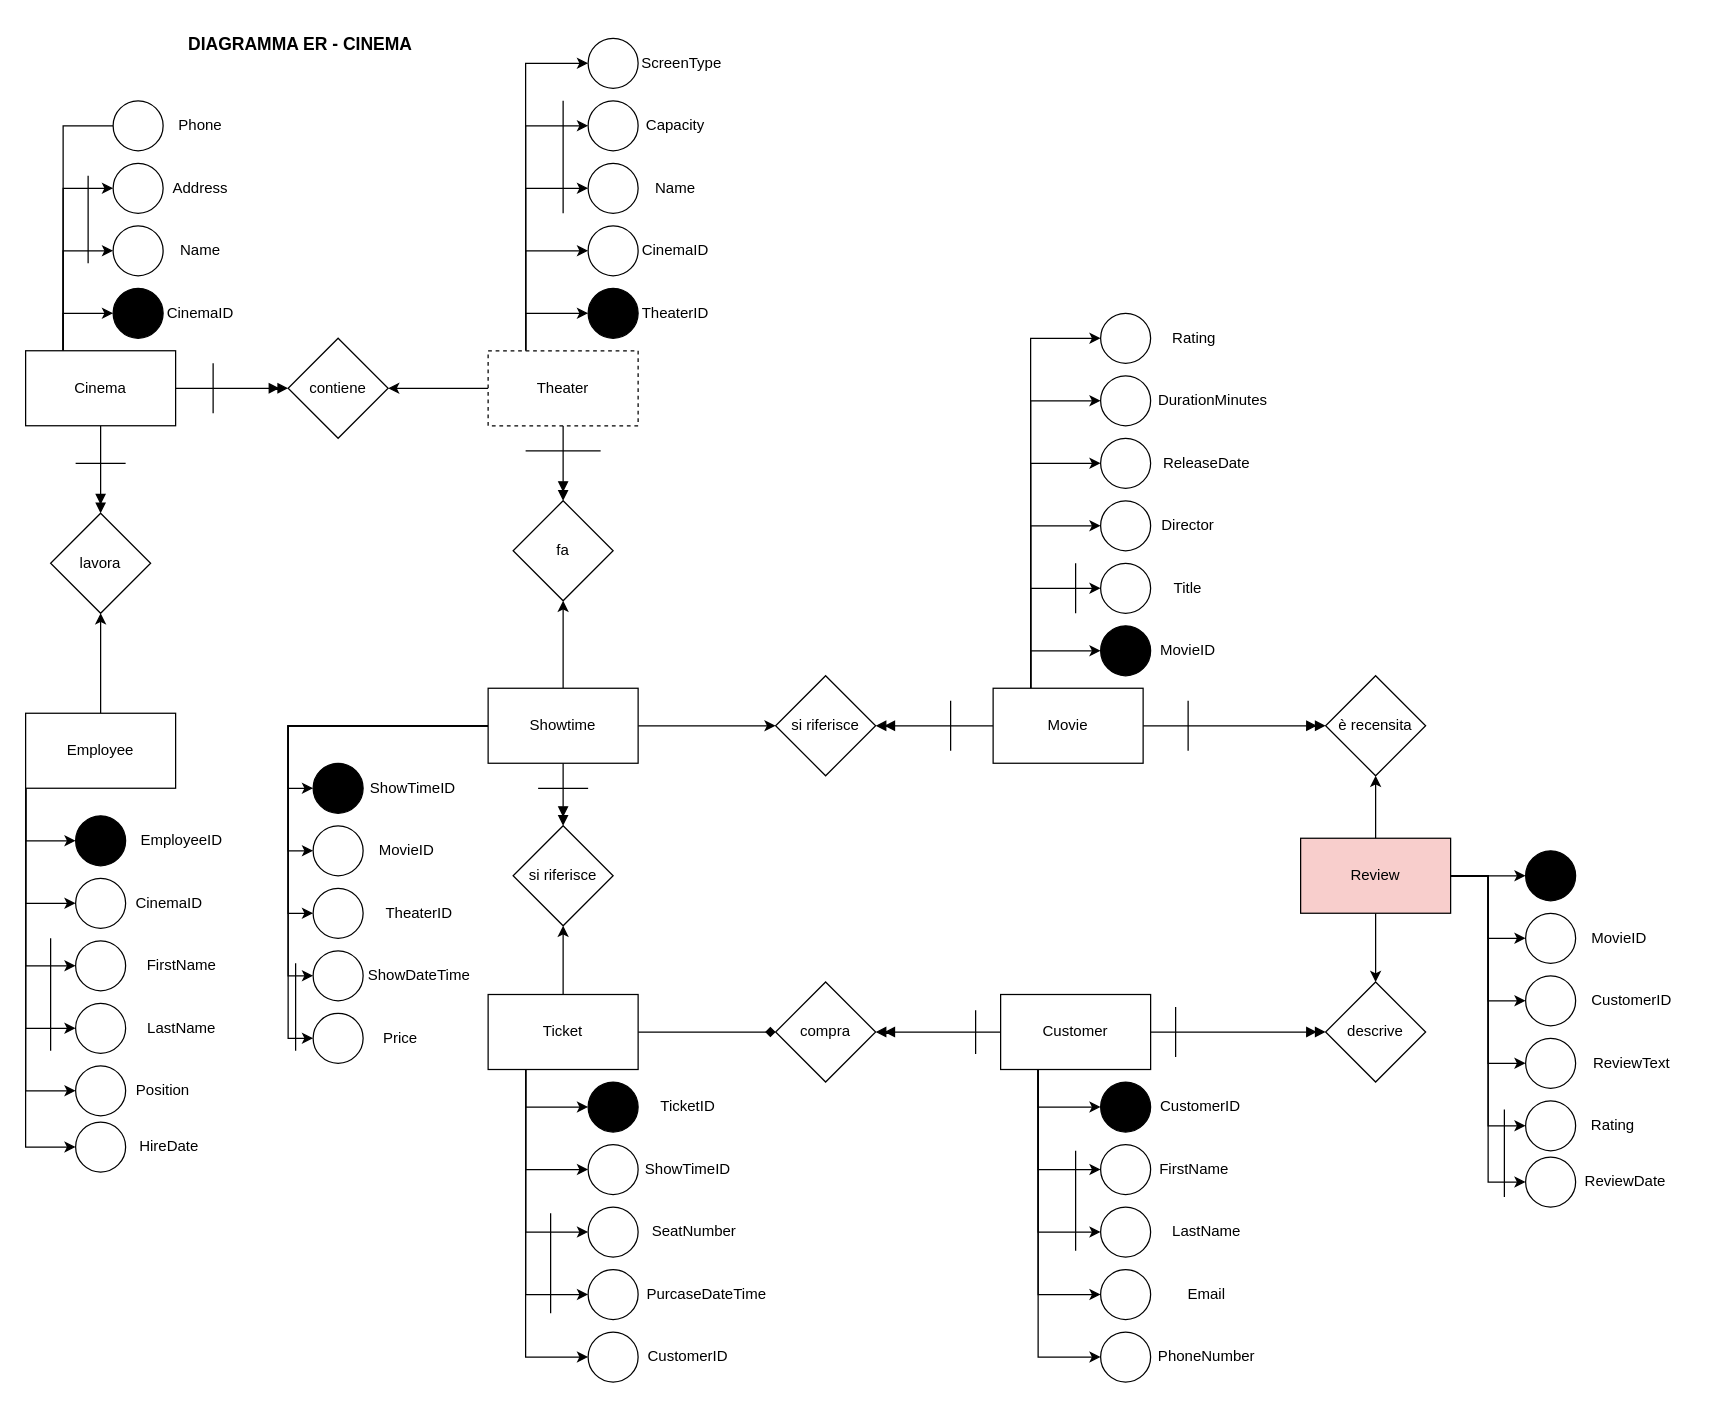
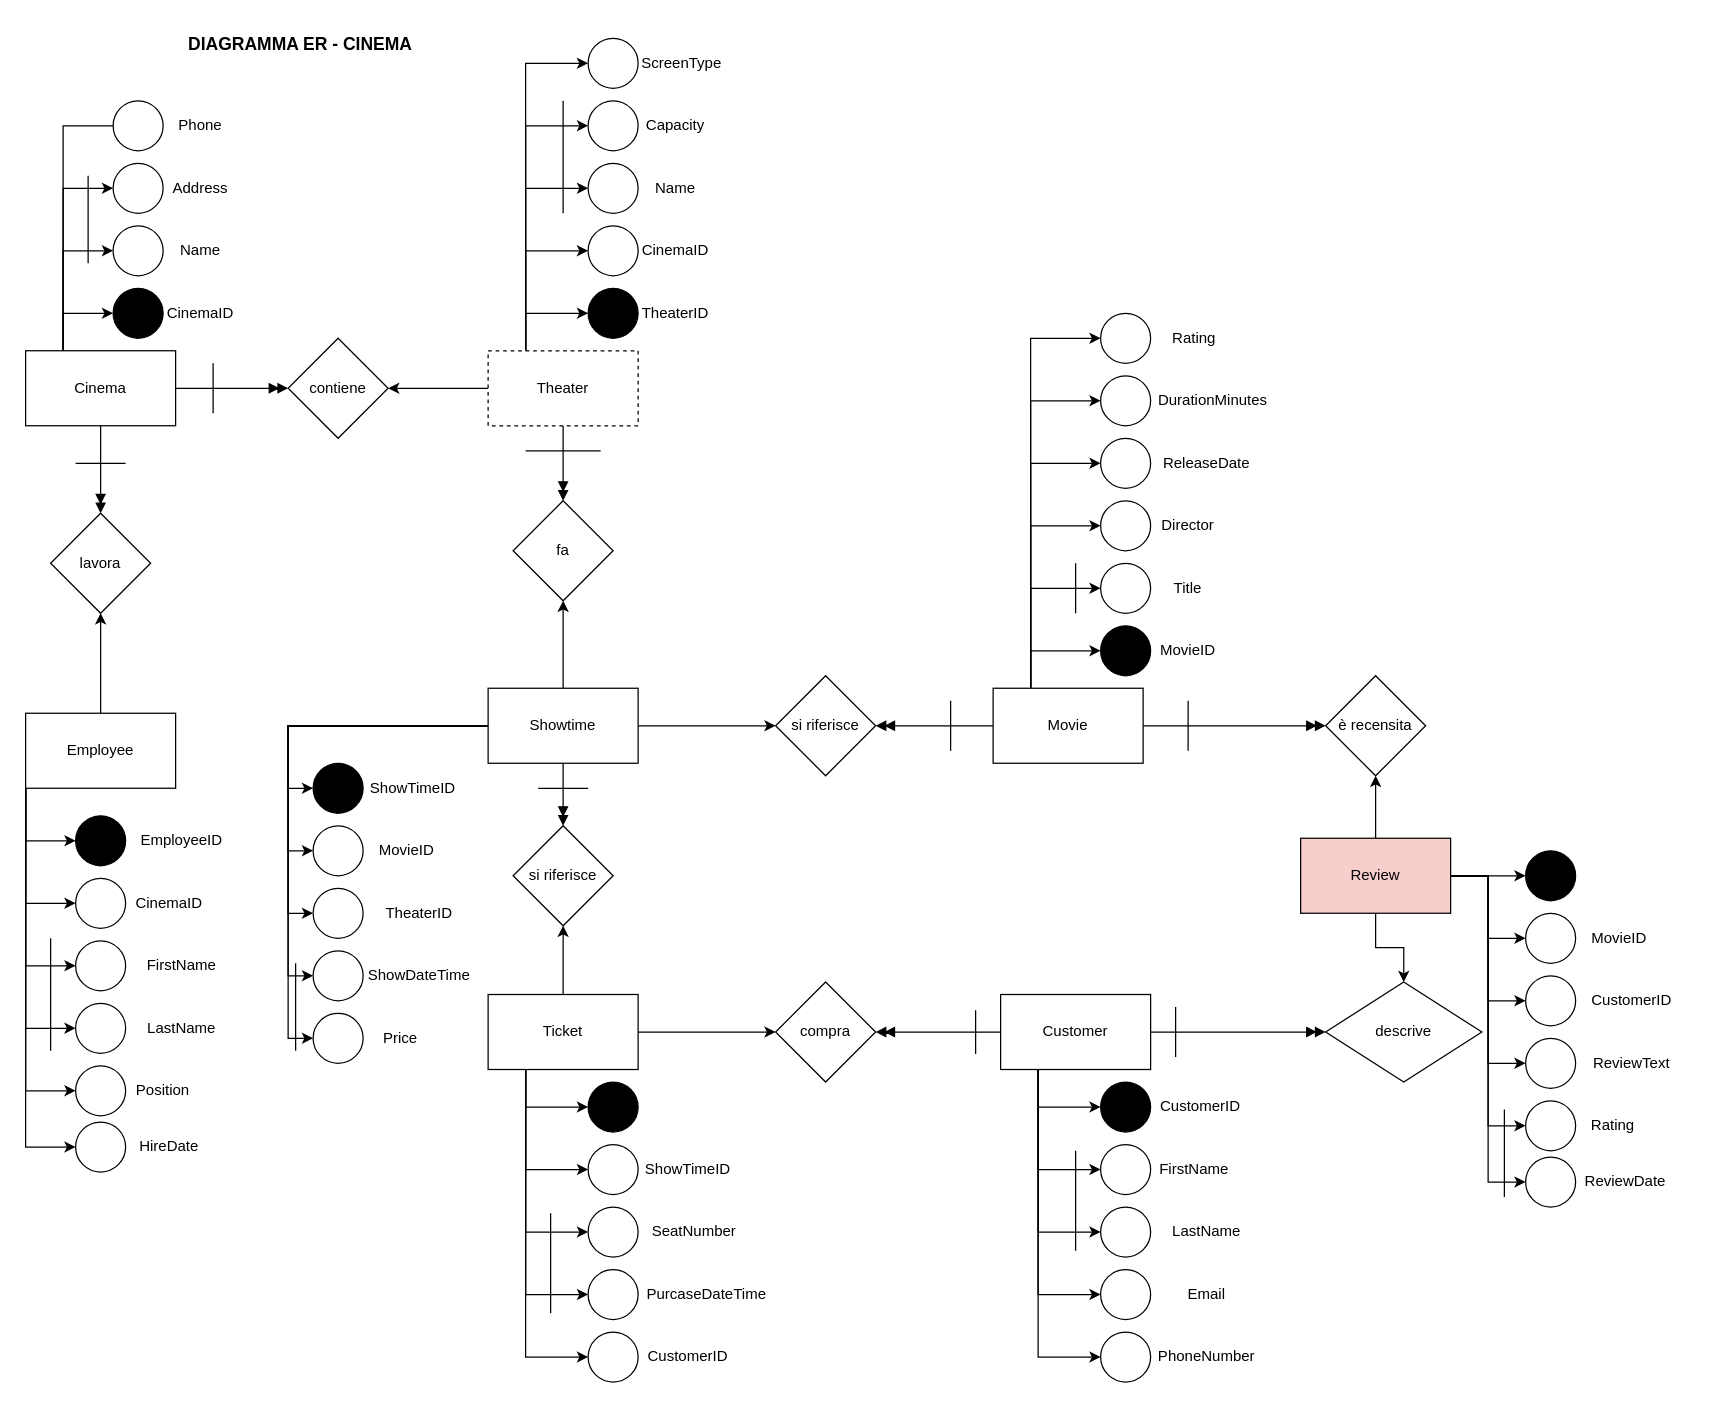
edge "Ticket" -> "compra": arrowhead diamond -> classic
node "descrive": size 100x100 -> 156x100
node "TicketID": removed
